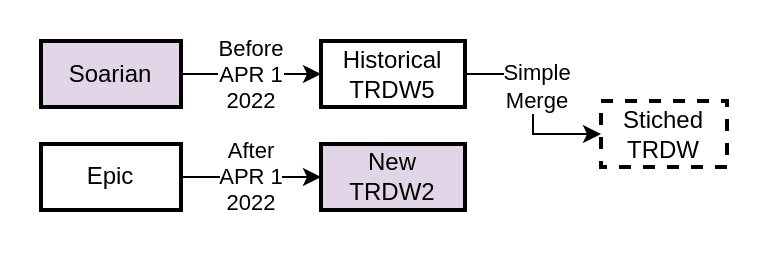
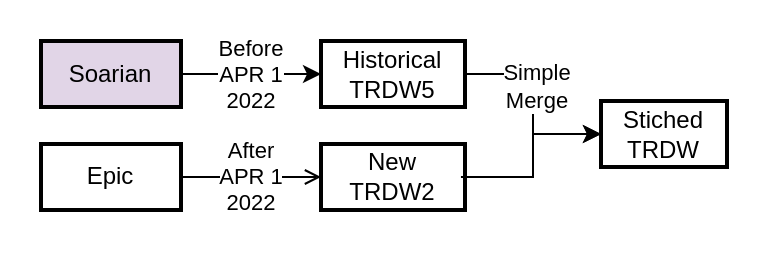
node "Stiched TRDW": style dashed -> solid
edge "Epic" -> "New TRDW2": arrowhead classic -> open
node "New TRDW2": fillcolor #e1d5e7 -> #ffffff
edge "New TRDW2" -> "Stiched TRDW": added
